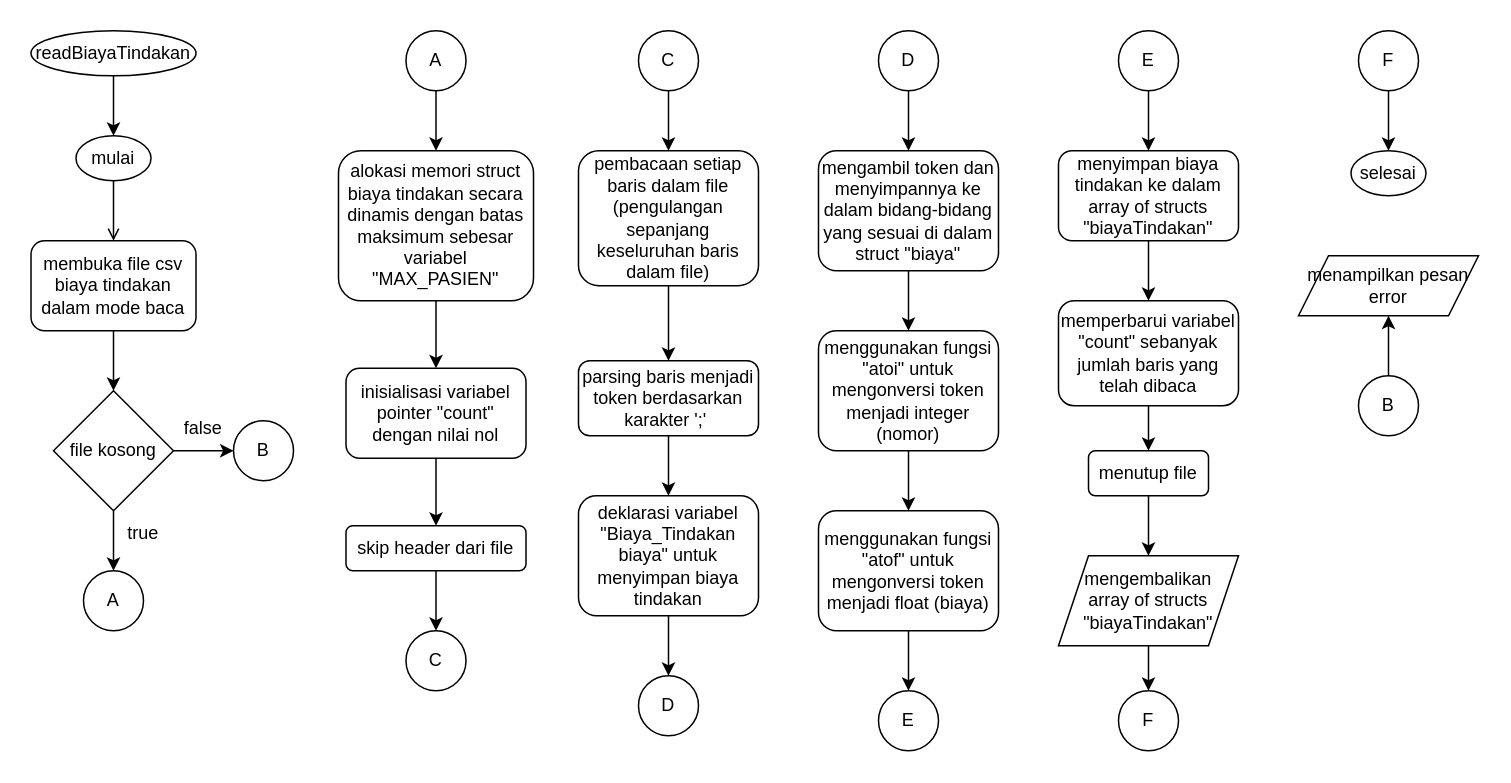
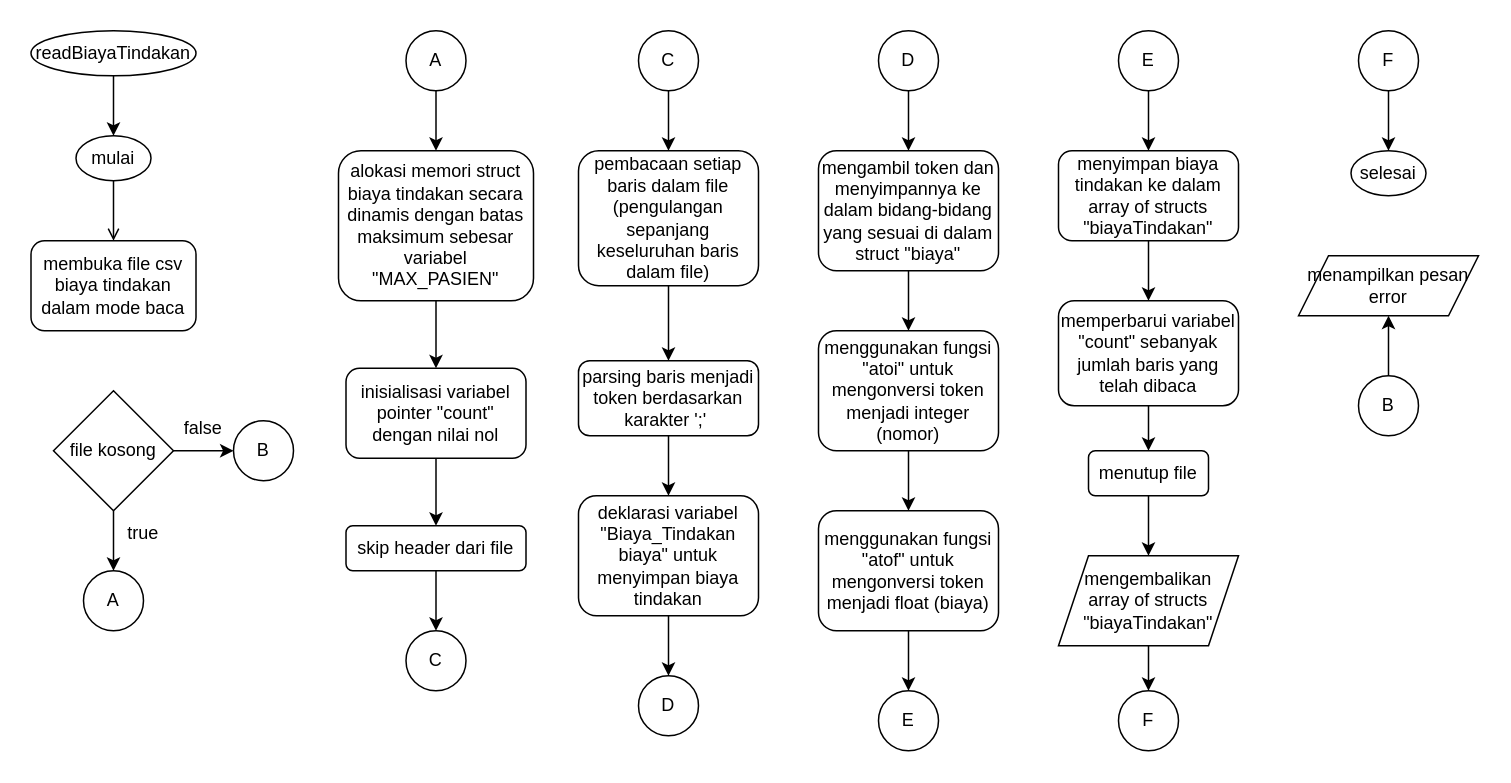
edge "membuka file csv biaya tindakan dalam mode baca" -> "file kosong": removed
